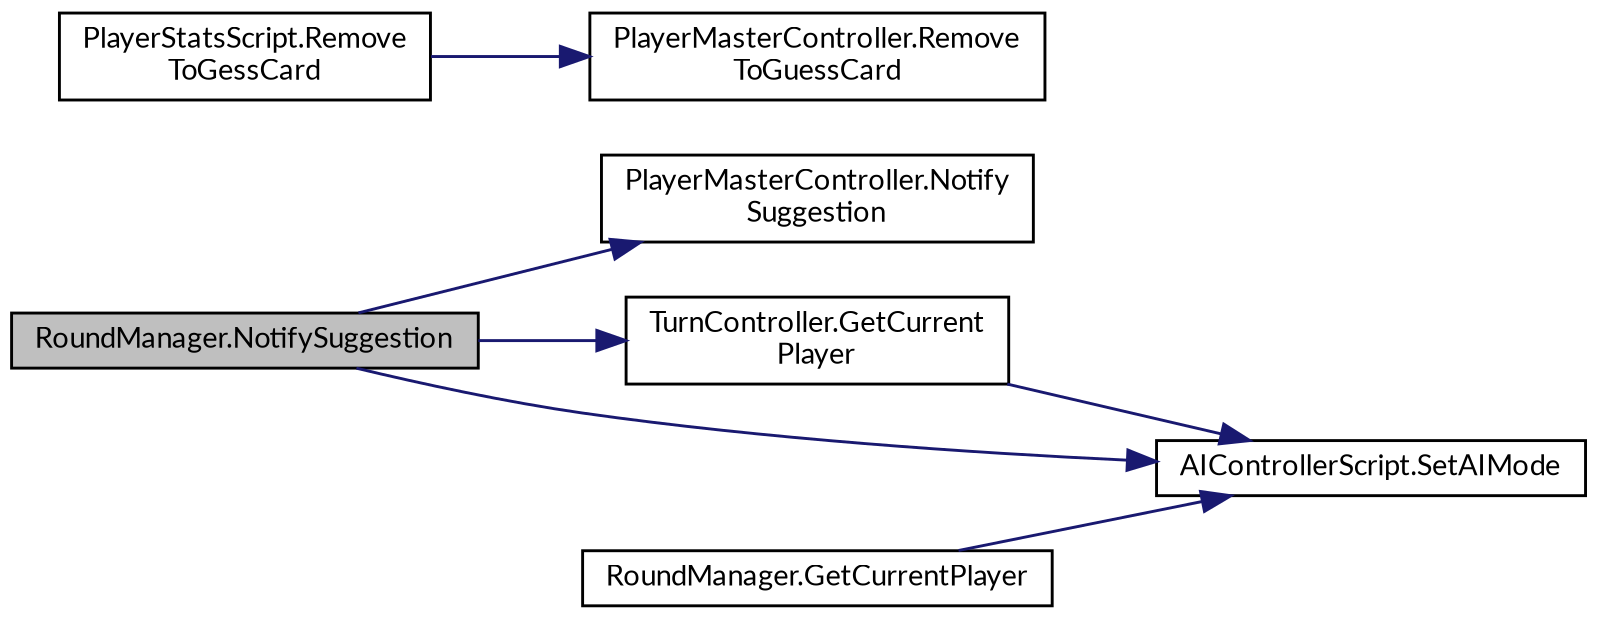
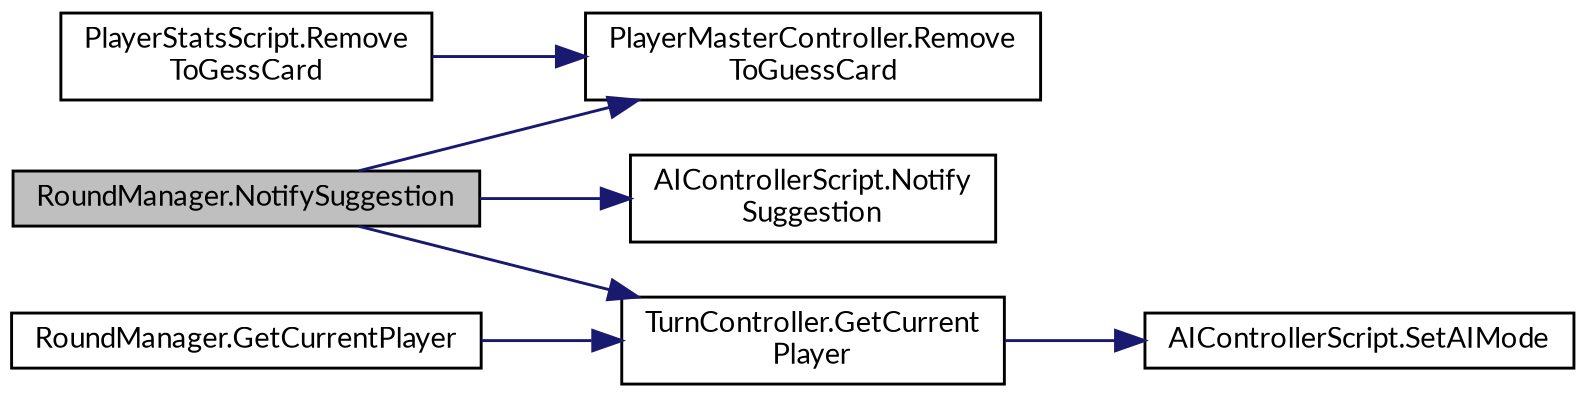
node "PlayerMasterController.Notify Suggestion": label "PlayerMasterController.Notify Suggestion" -> "AIControllerScript.Notify Suggestion"
edge "RoundManager.NotifySuggestion" -> "AIControllerScript.SetAIMode": now "RoundManager.NotifySuggestion" -> "PlayerMasterController.Remove ToGuessCard"
edge "RoundManager.GetCurrentPlayer" -> "AIControllerScript.SetAIMode": now "RoundManager.GetCurrentPlayer" -> "TurnController.GetCurrent Player"
